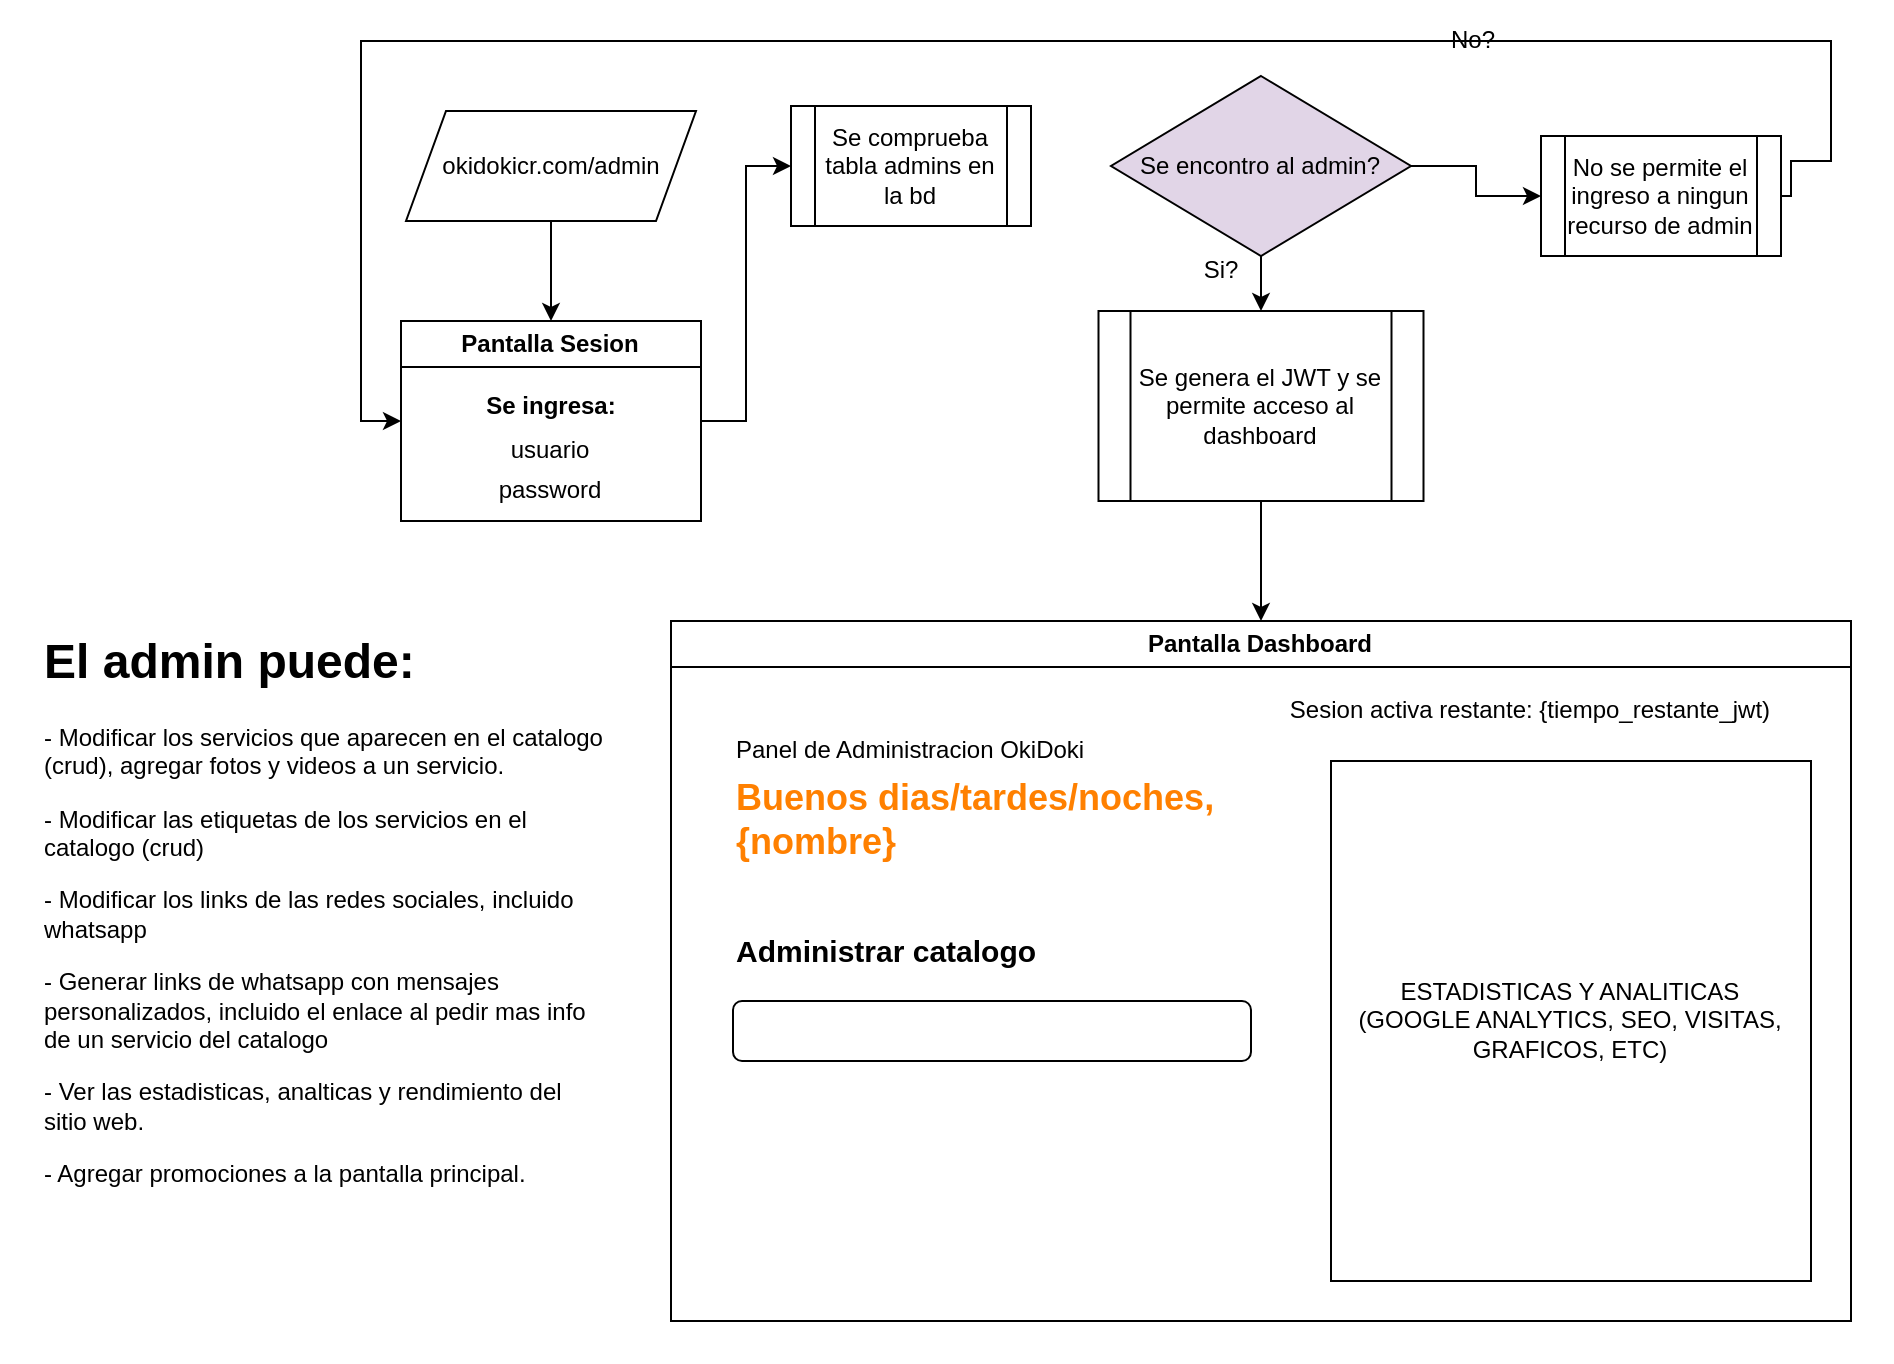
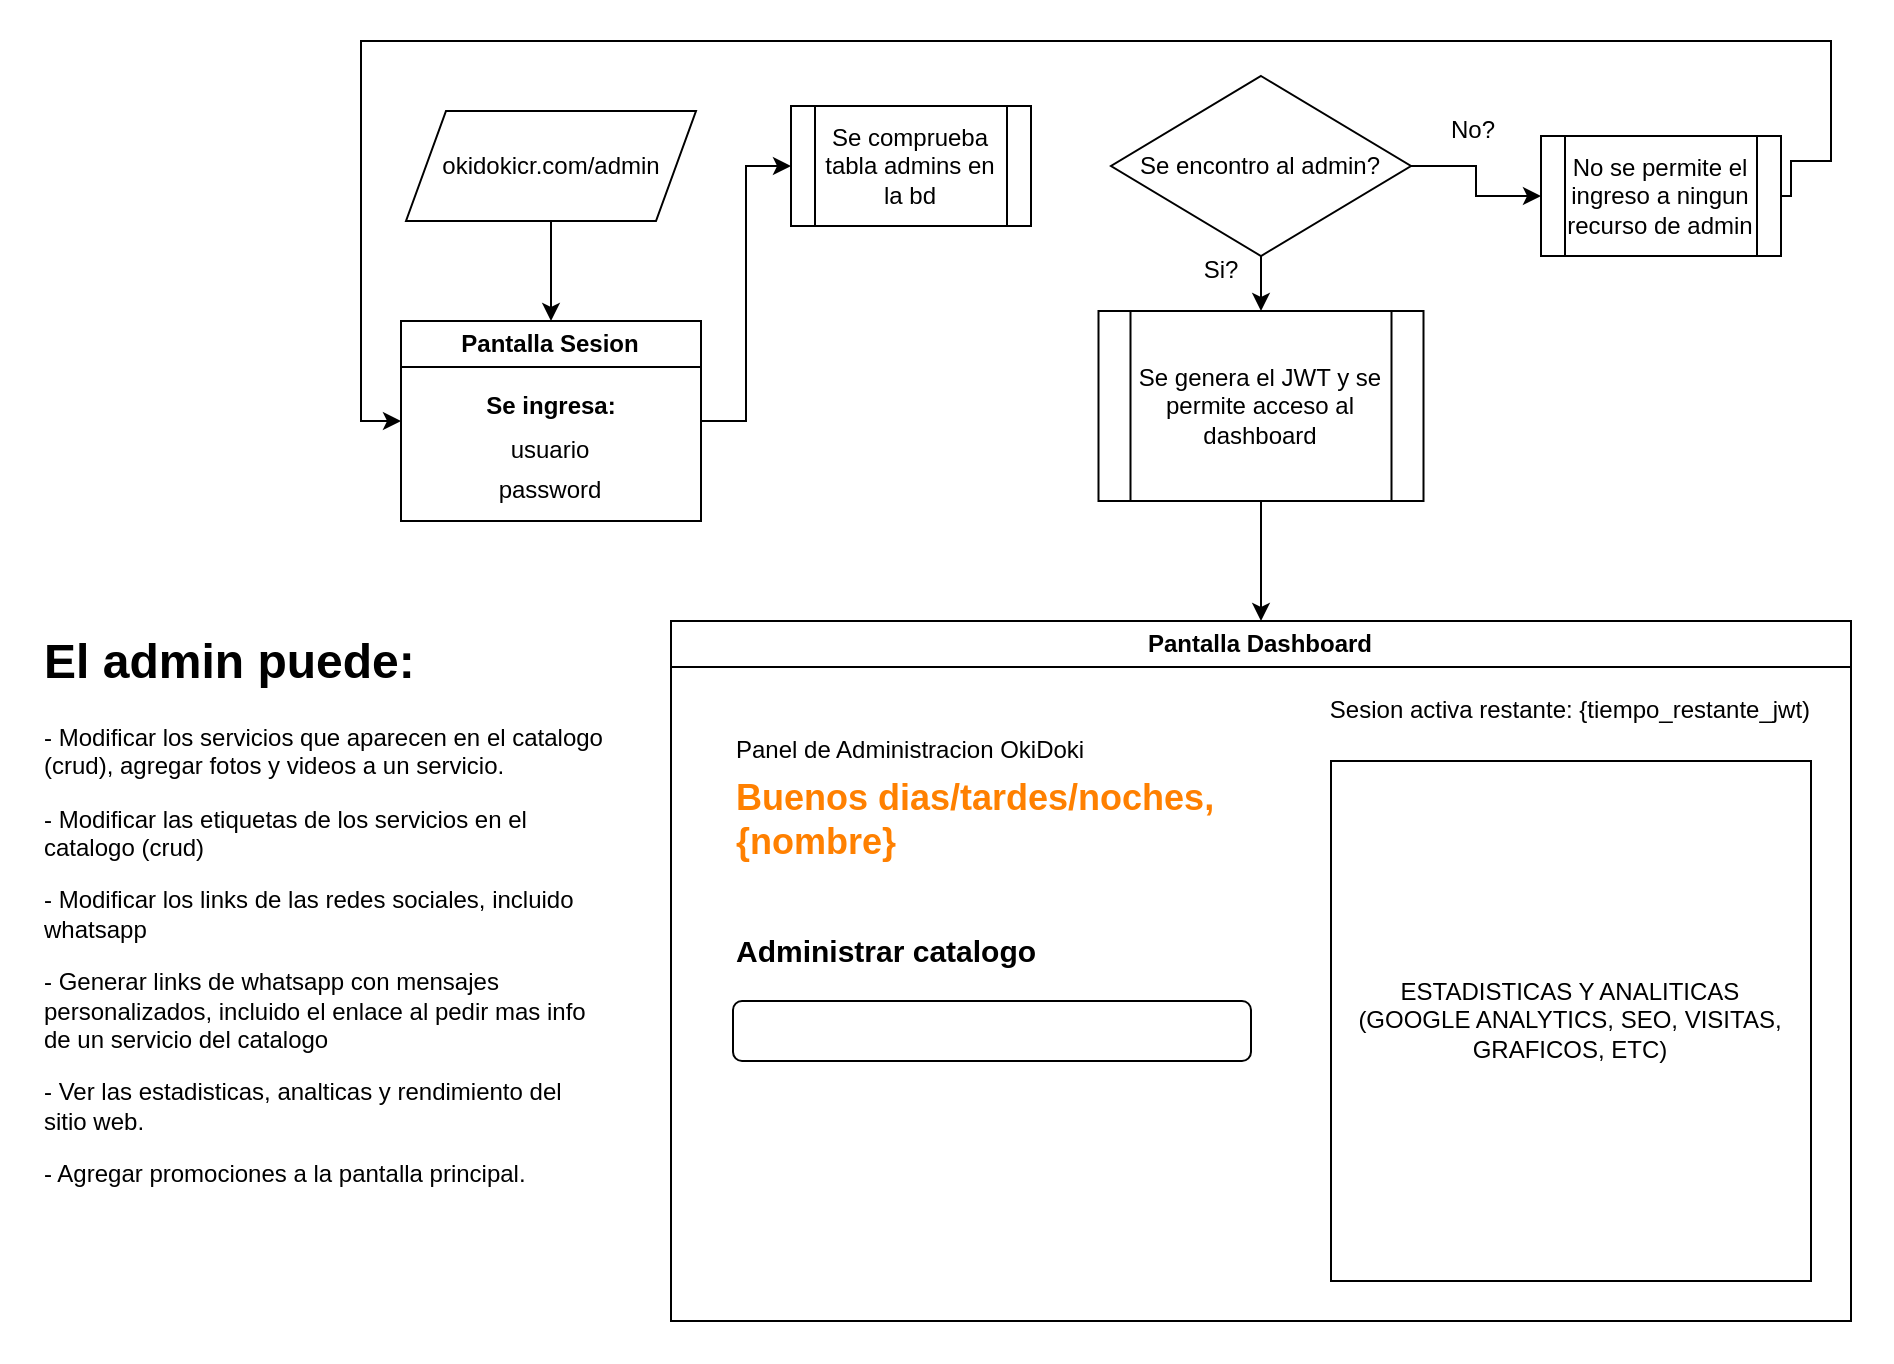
node "No?": moved (1474, 41) -> (1474, 131)
node "Se encontro al admin?": fillcolor #e1d5e7 -> #ffffff
node "Sesion activa restante: {tiempo_restante_jwt)": moved (1531, 711) -> (1571, 711)
